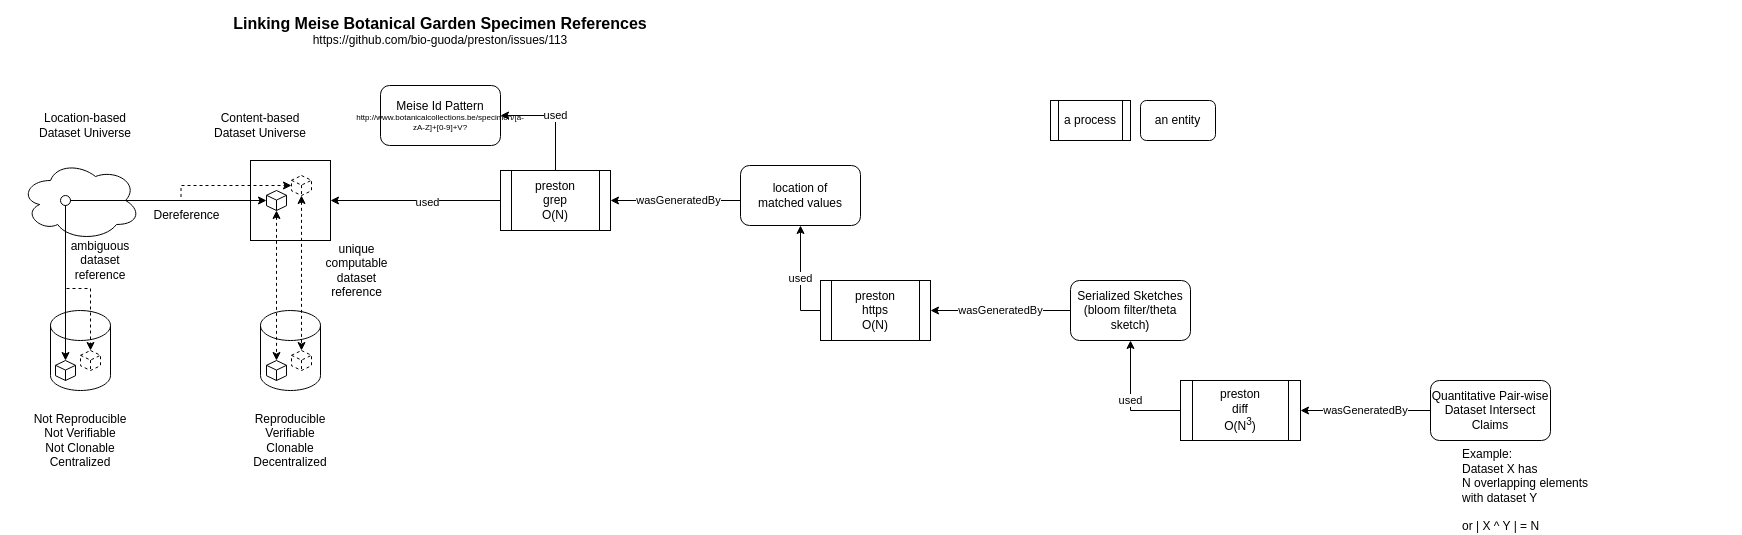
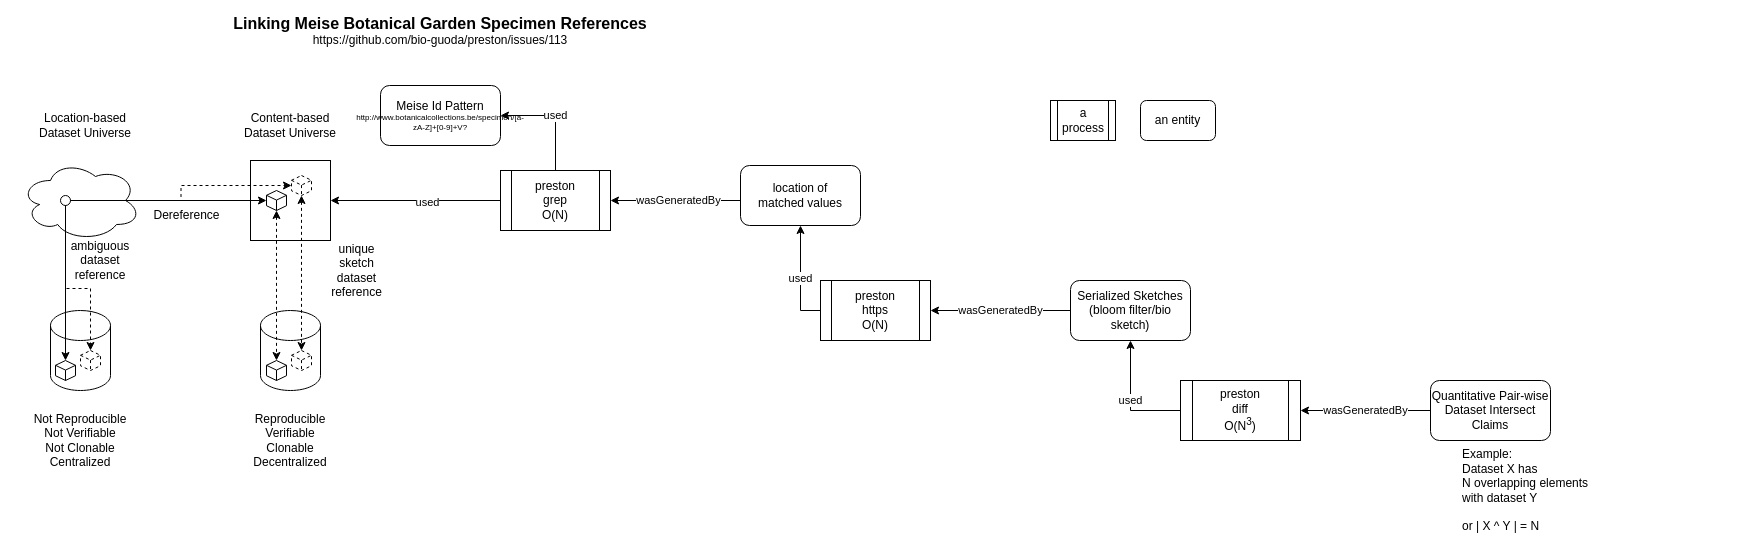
node "a process": size 80x40 -> 65x40
node "Content-based Dataset Universe": moved (261, 126) -> (291, 126)
node "unique computable dataset reference": label "unique computable dataset reference" -> "unique sketch dataset reference"
node "Serialized Sketches (bloom filter/theta sketch)": label "Serialized Sketches (bloom filter/theta sketch)" -> "Serialized Sketches (bloom filter/bio sketch)"
